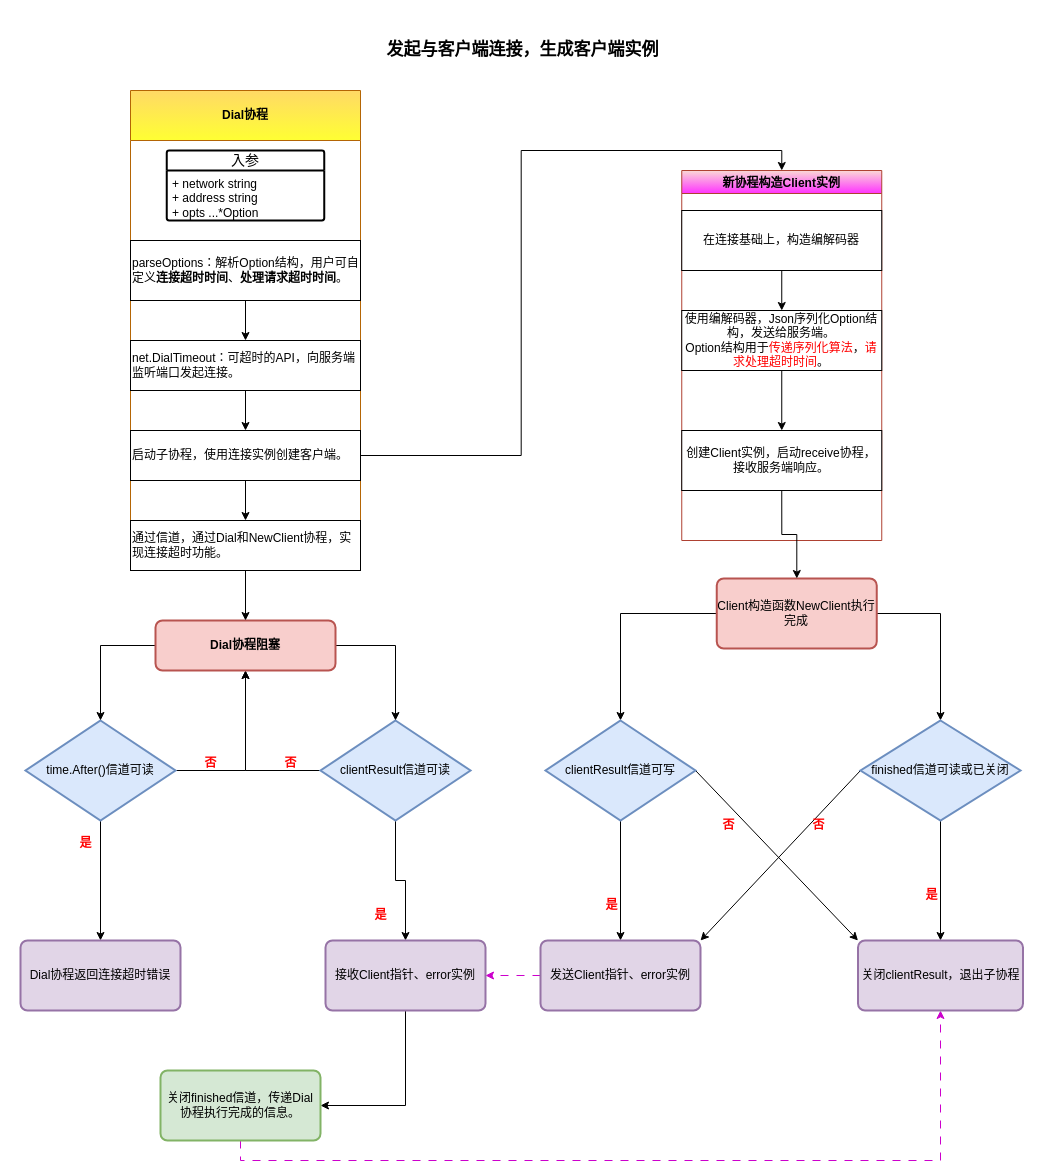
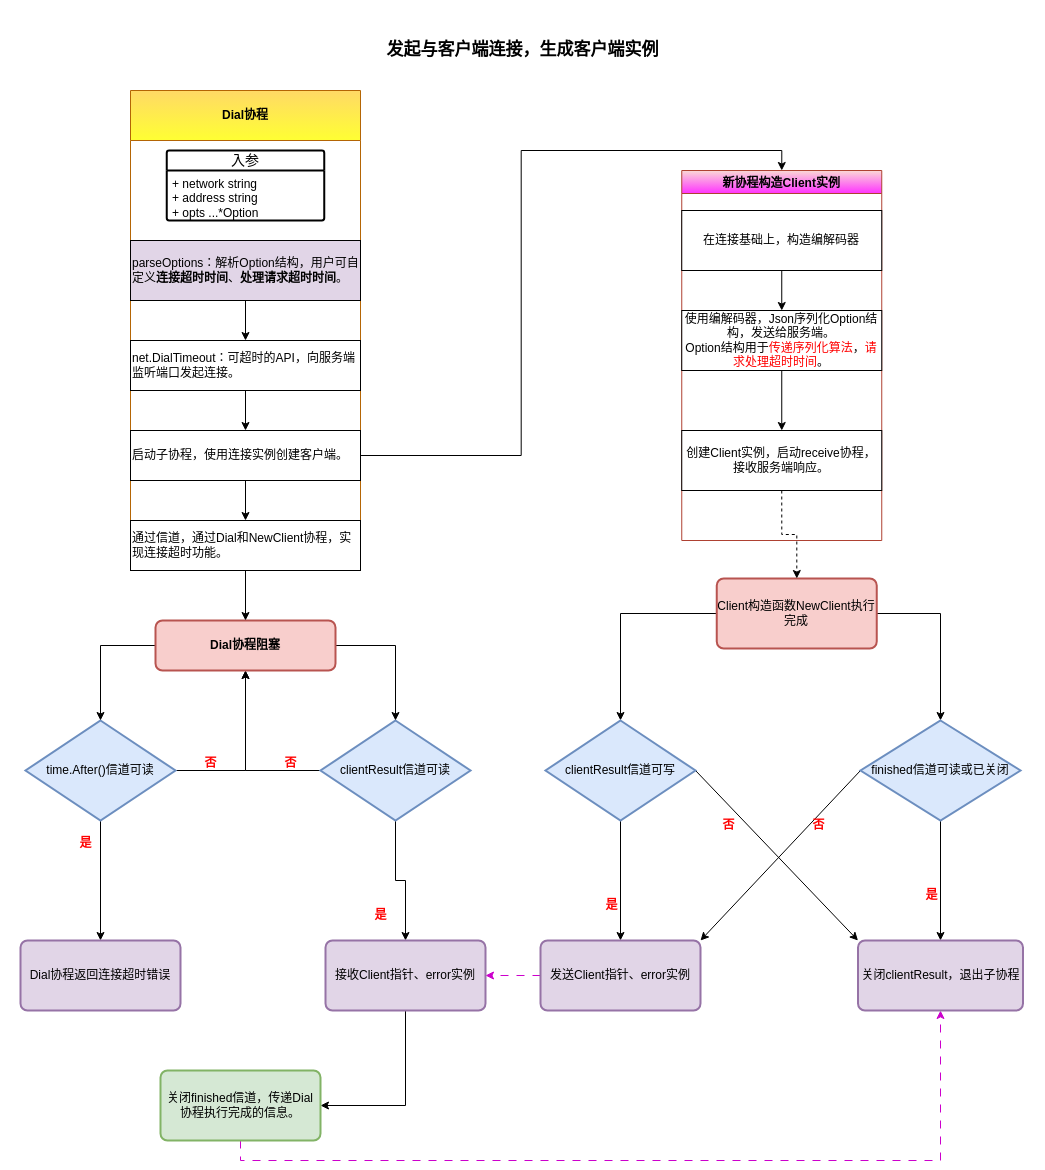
node "parseOptions：解析Option结构，用户可自定义连接超时时间、处理请求超时时间。": fillcolor #ffffff -> #e1d5e7
edge "创建Client实例，启动receive协程，接收服务端响应。" -> "Client构造函数NewClient执行完成": style solid -> dashed
